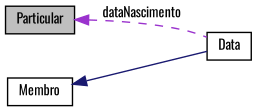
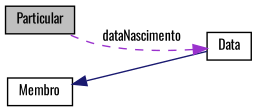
edge "Data" -> "Particular": reversed
